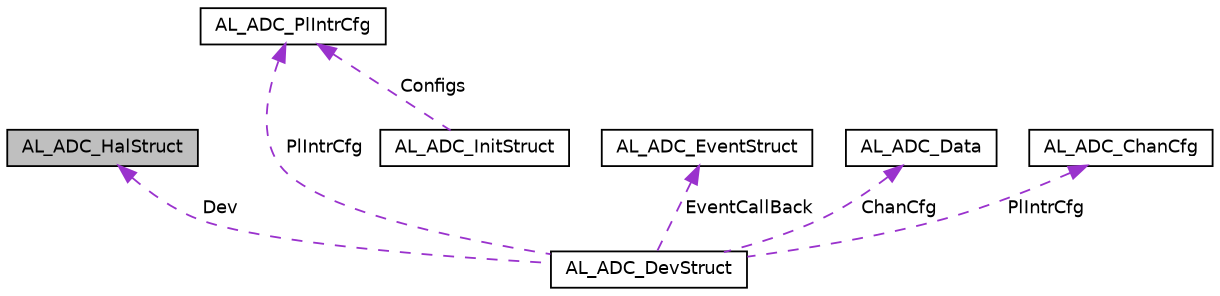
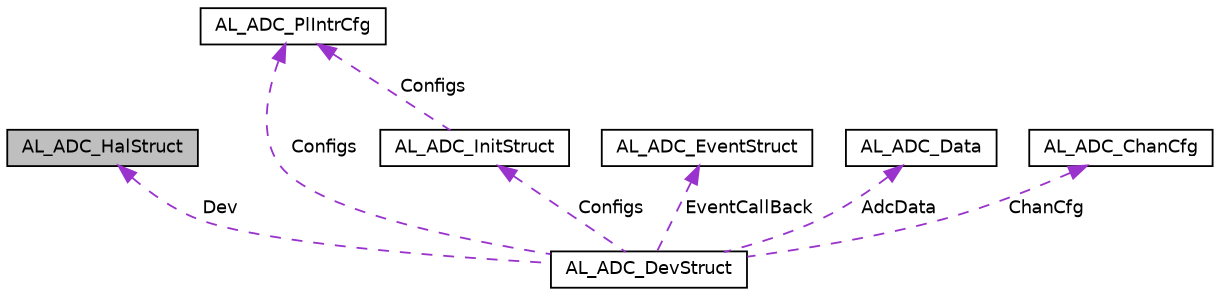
edge "AL_ADC_DevStruct" -> "AL_ADC_PlIntrCfg": label " PlIntrCfg" -> " Configs"
edge "AL_ADC_DevStruct" -> "AL_ADC_Data": label " ChanCfg" -> " AdcData"
edge "AL_ADC_DevStruct" -> "AL_ADC_ChanCfg": label " PlIntrCfg" -> " ChanCfg"
edge "AL_ADC_DevStruct" -> "AL_ADC_InitStruct": added, label "Configs"
